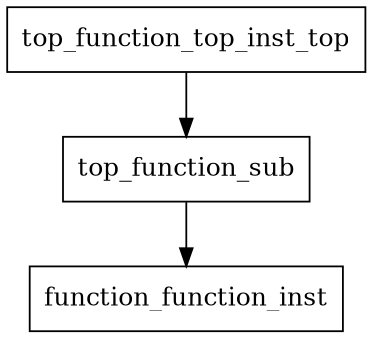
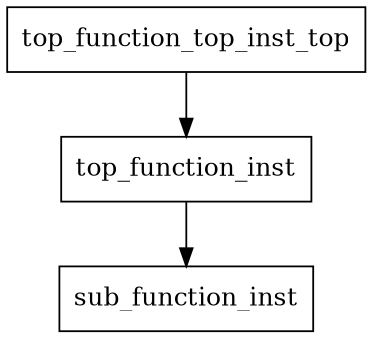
node "top_function_sub": label "top_function_sub" -> "top_function_inst"
node "function_function_inst": label "function_function_inst" -> "sub_function_inst"
